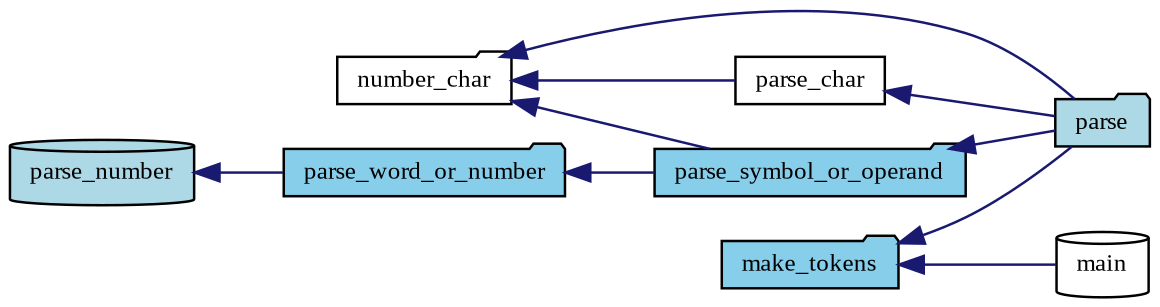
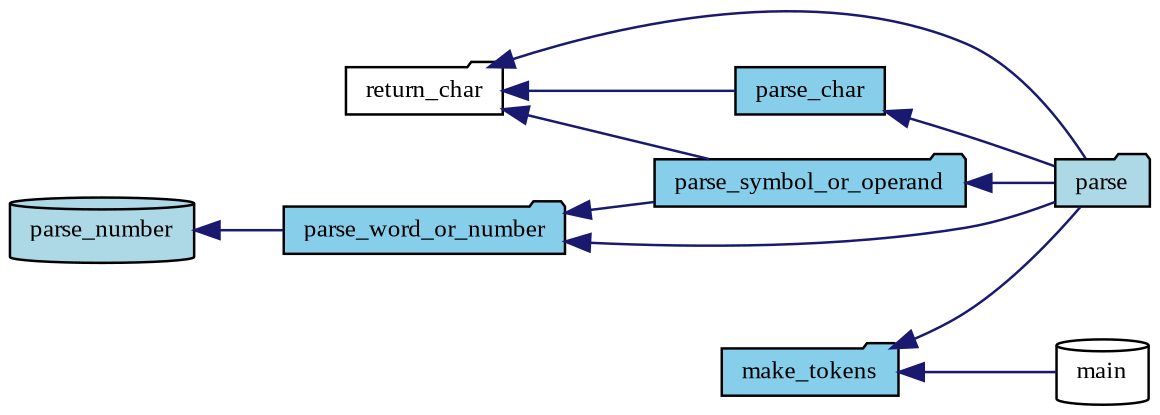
node "number_char": label "number_char" -> "return_char"
node "parse_char": fillcolor white -> skyblue
edge "parse" -> "parse_word_or_number": added
